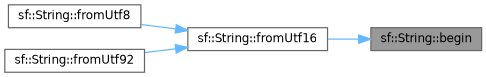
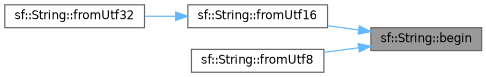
edge "sf::String::fromUtf8" -> "sf::String::fromUtf16": now "sf::String::fromUtf8" -> "sf::String::begin"
node "sf::String::fromUtf92": label "sf::String::fromUtf92" -> "sf::String::fromUtf32"
